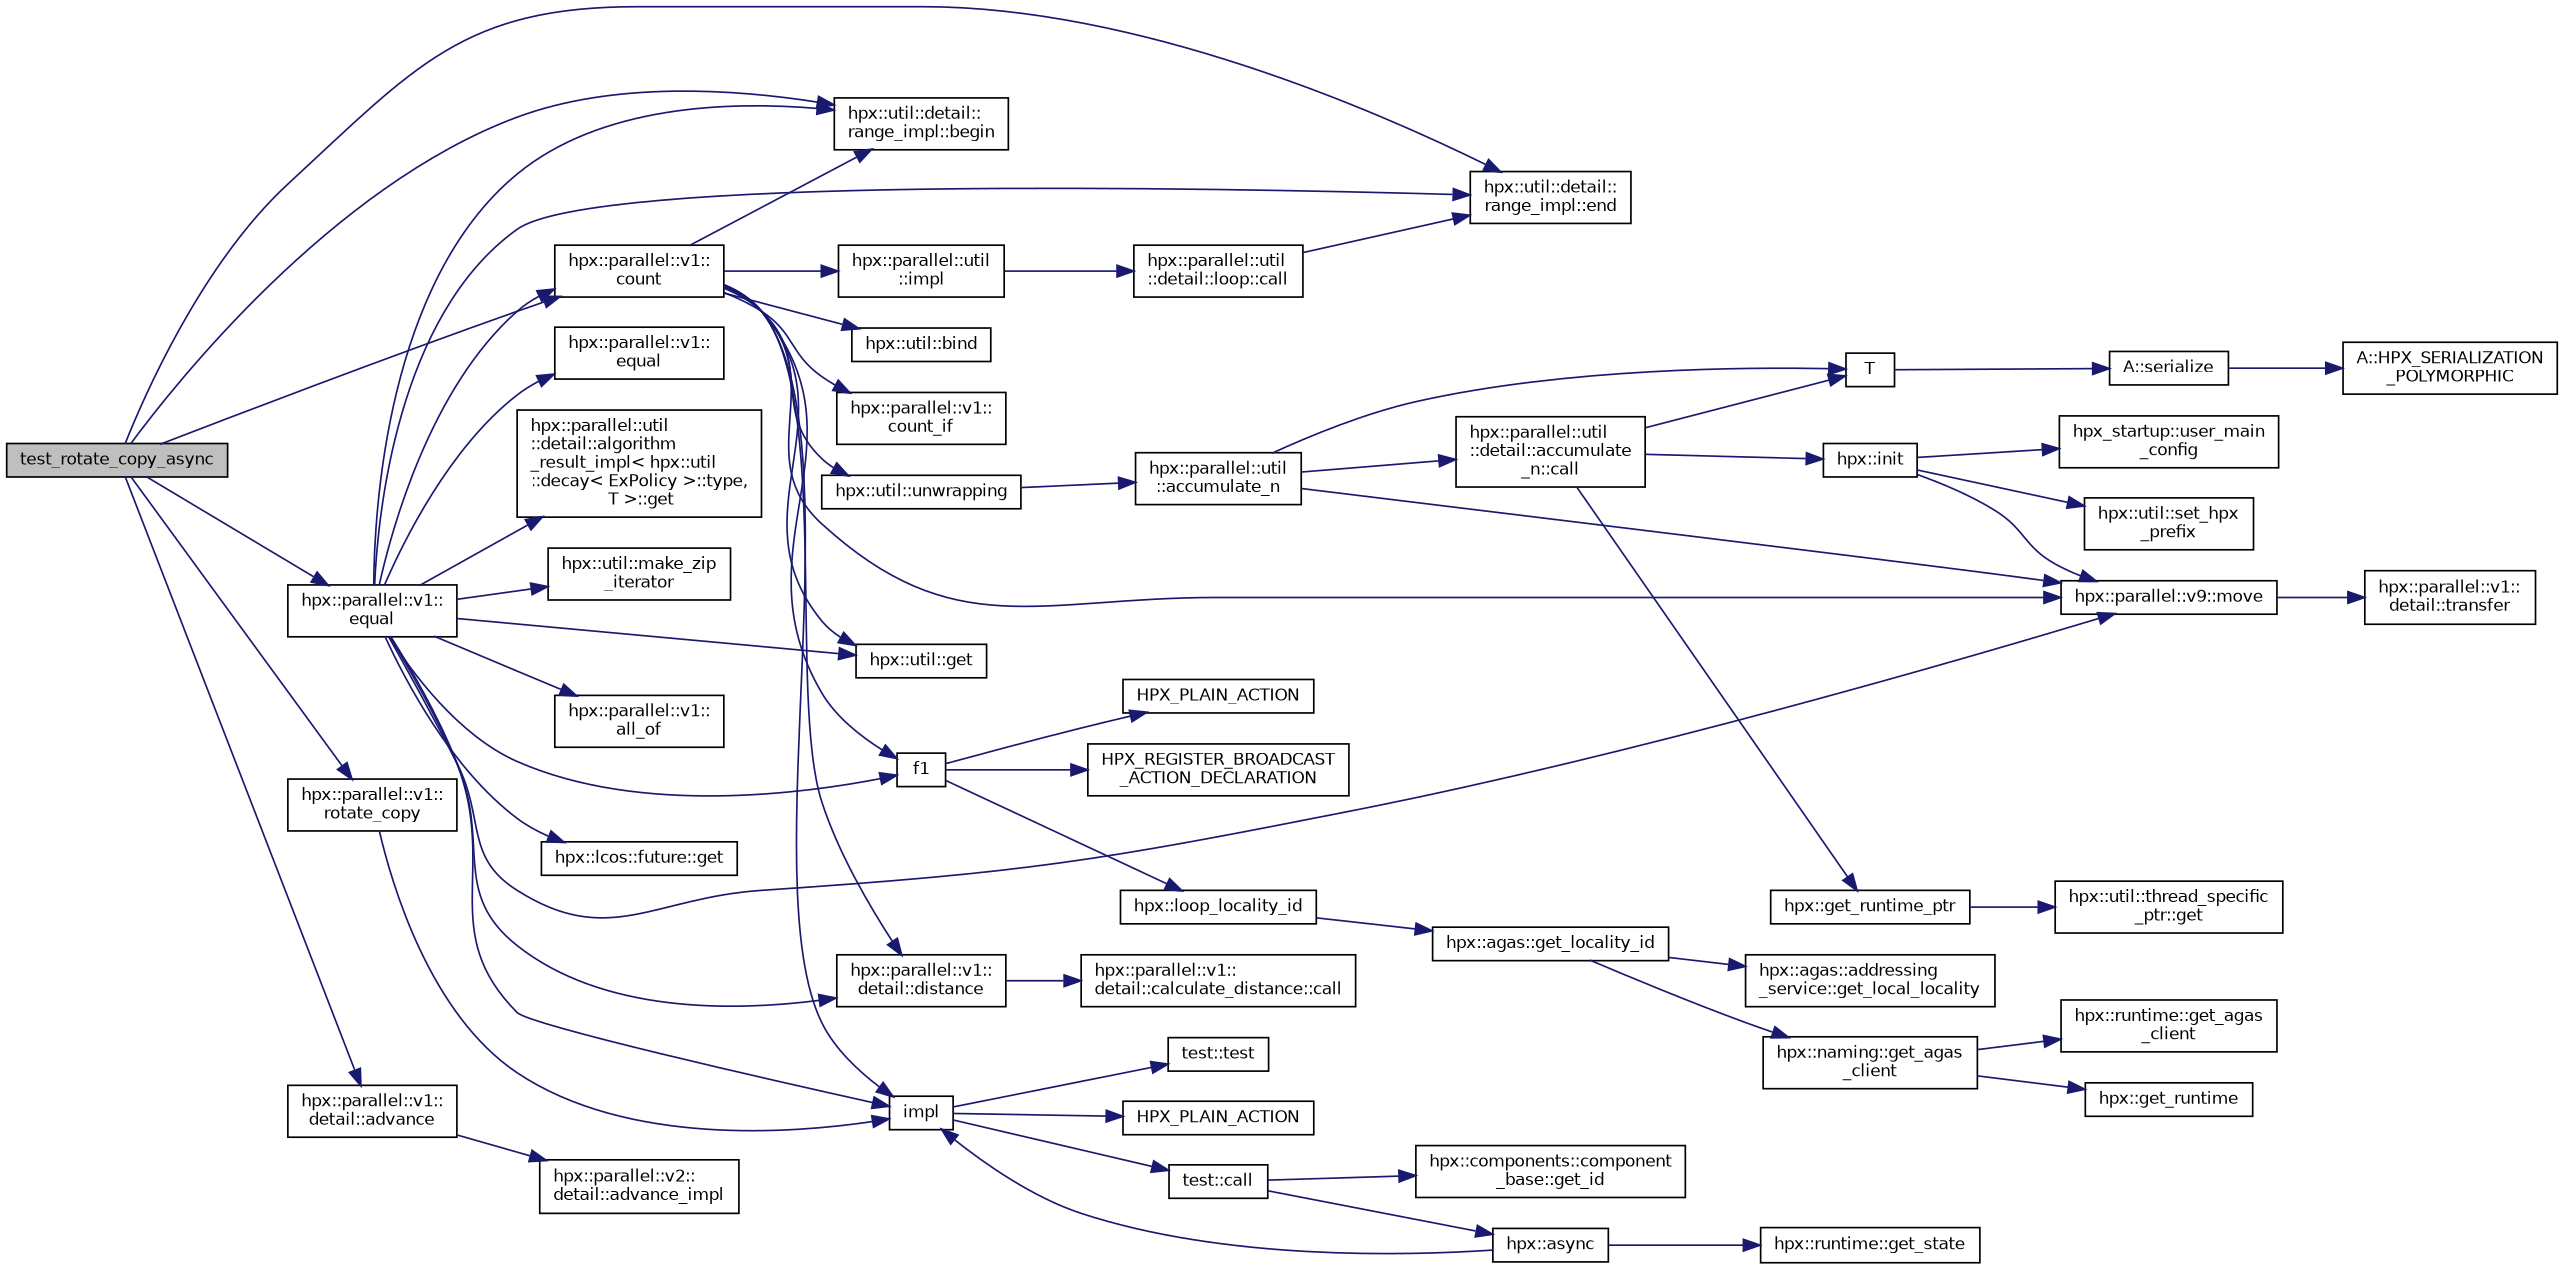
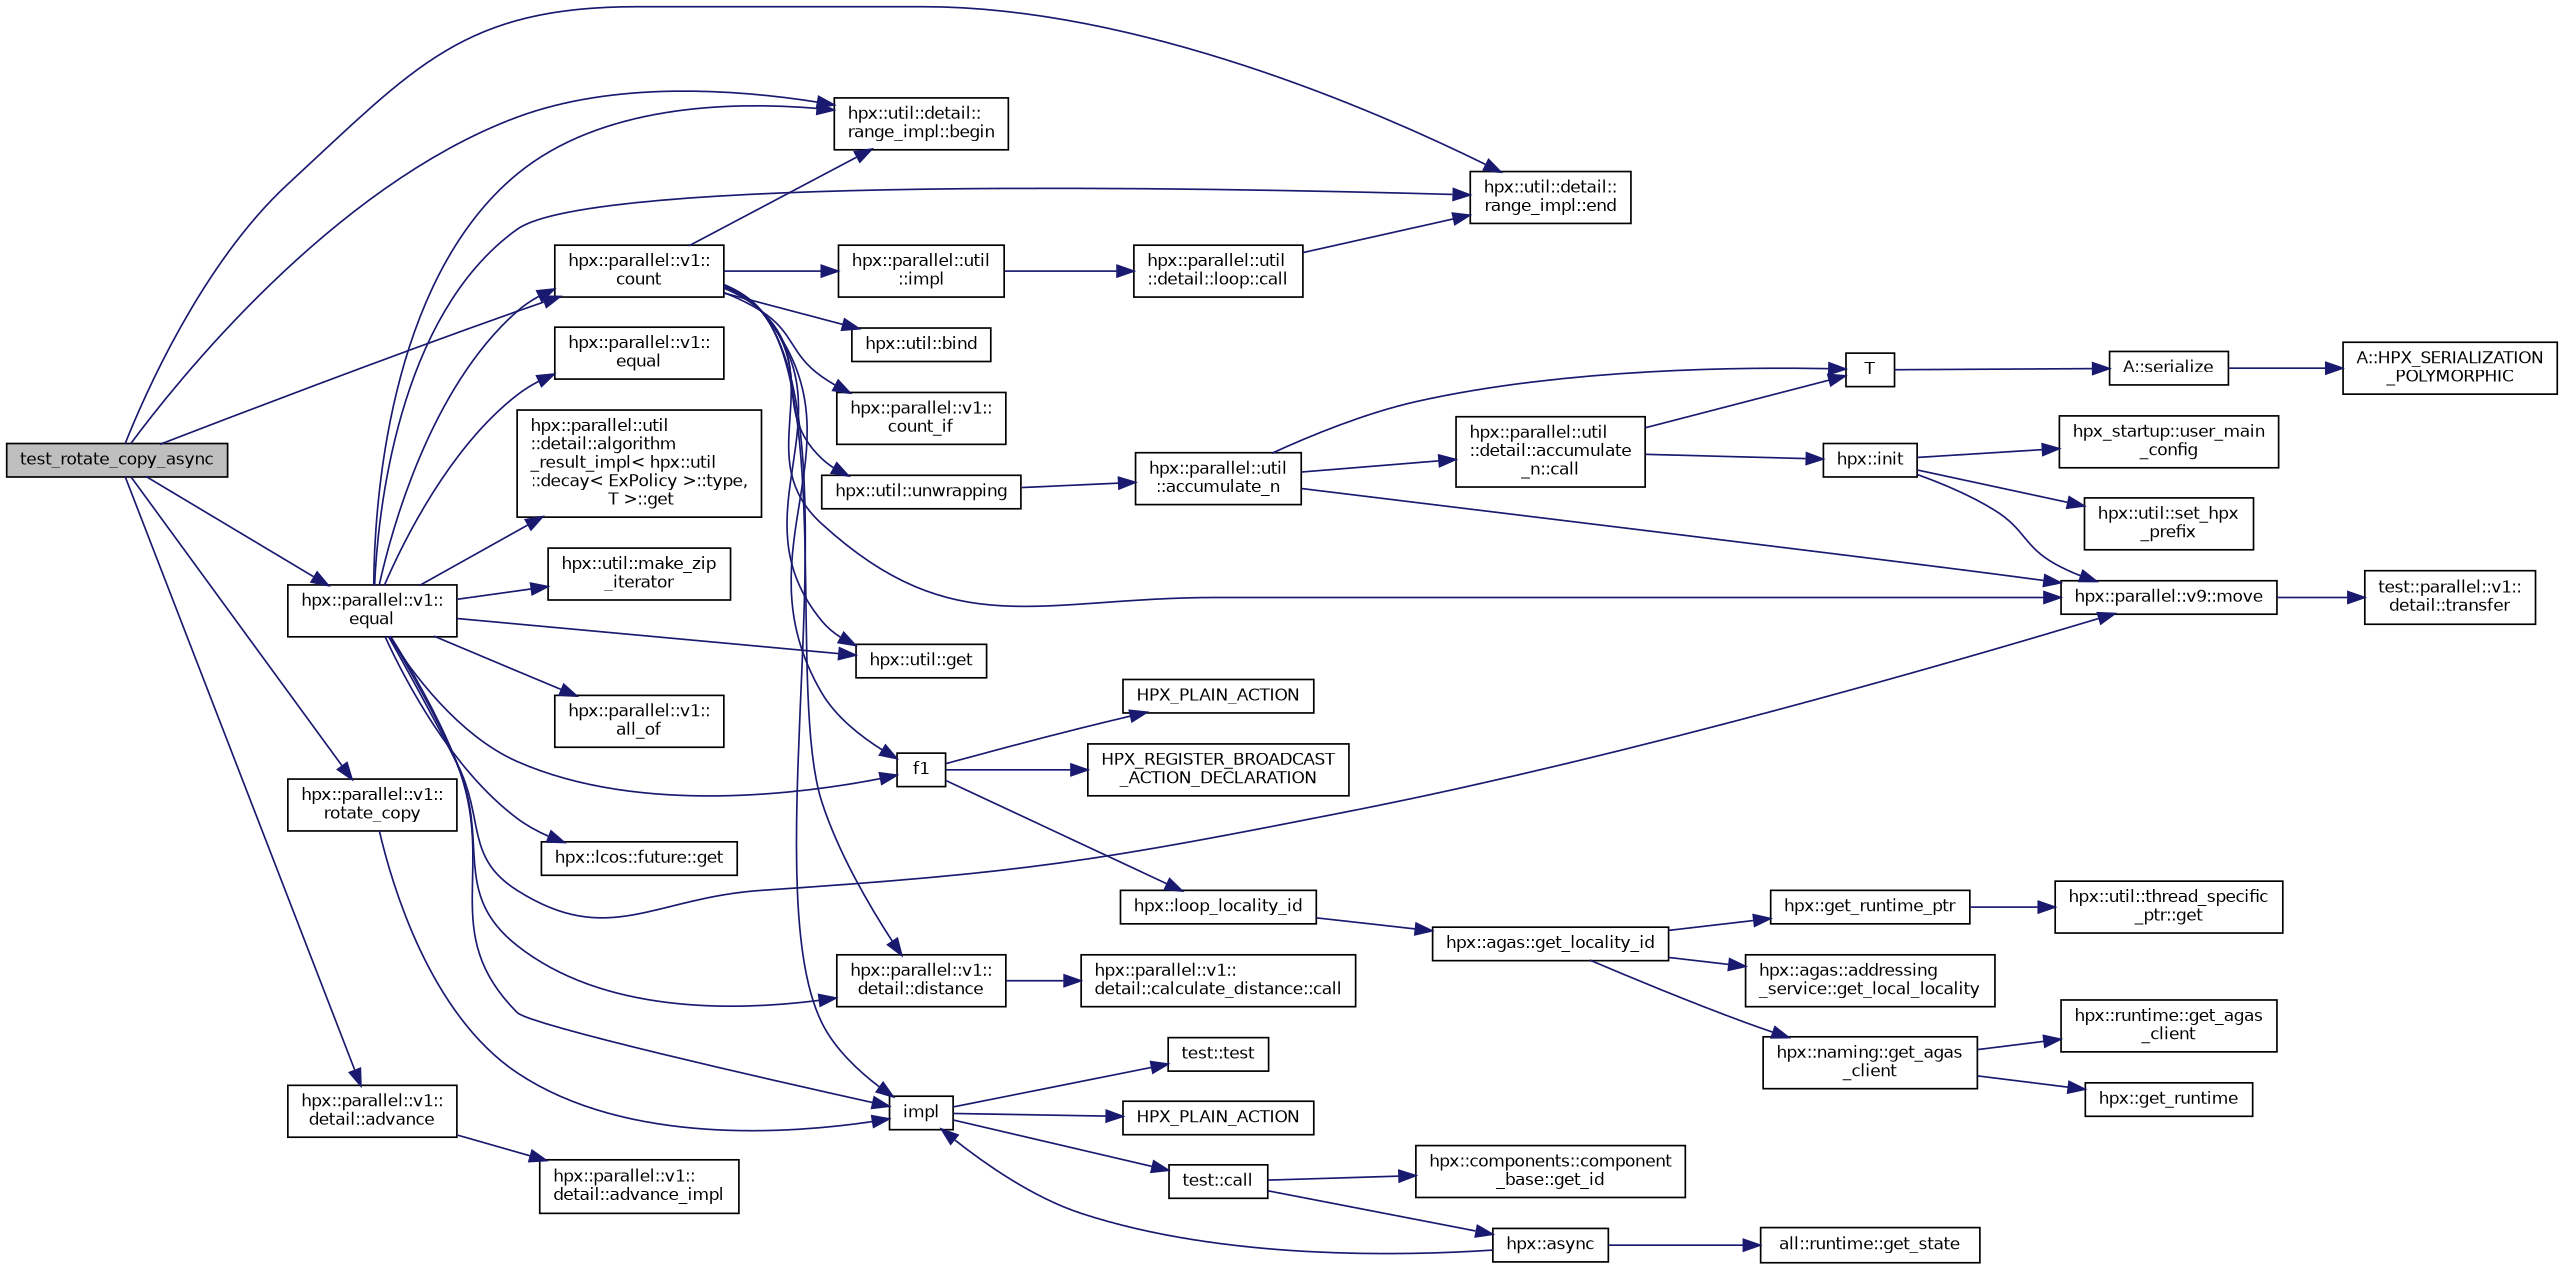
node "hpx::parallel::v1:: detail::transfer": label "hpx::parallel::v1:: detail::transfer" -> "test::parallel::v1:: detail::transfer"
edge "hpx::parallel::util ::detail::accumulate _n::call" -> "hpx::get_runtime_ptr": now "hpx::agas::get_locality_id" -> "hpx::get_runtime_ptr"
node "hpx::parallel::v2:: detail::advance_impl": label "hpx::parallel::v2:: detail::advance_impl" -> "hpx::parallel::v1:: detail::advance_impl"
node "hpx::runtime::get_state": label "hpx::runtime::get_state" -> "all::runtime::get_state"
